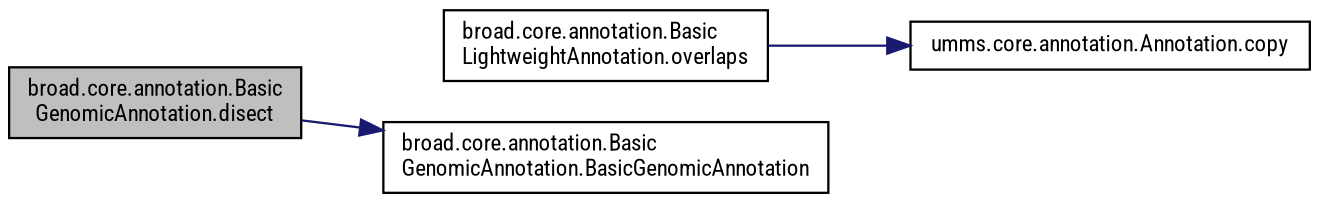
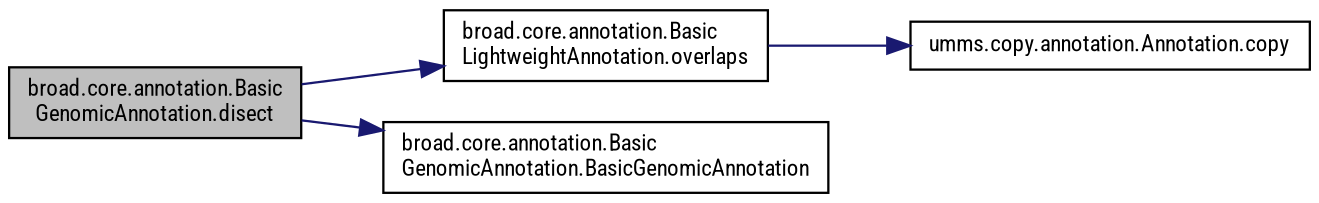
node "umms.core.annotation.Annotation.copy": label "umms.core.annotation.Annotation.copy" -> "umms.copy.annotation.Annotation.copy"
edge "broad.core.annotation.Basic GenomicAnnotation.disect" -> "broad.core.annotation.Basic LightweightAnnotation.overlaps": added
